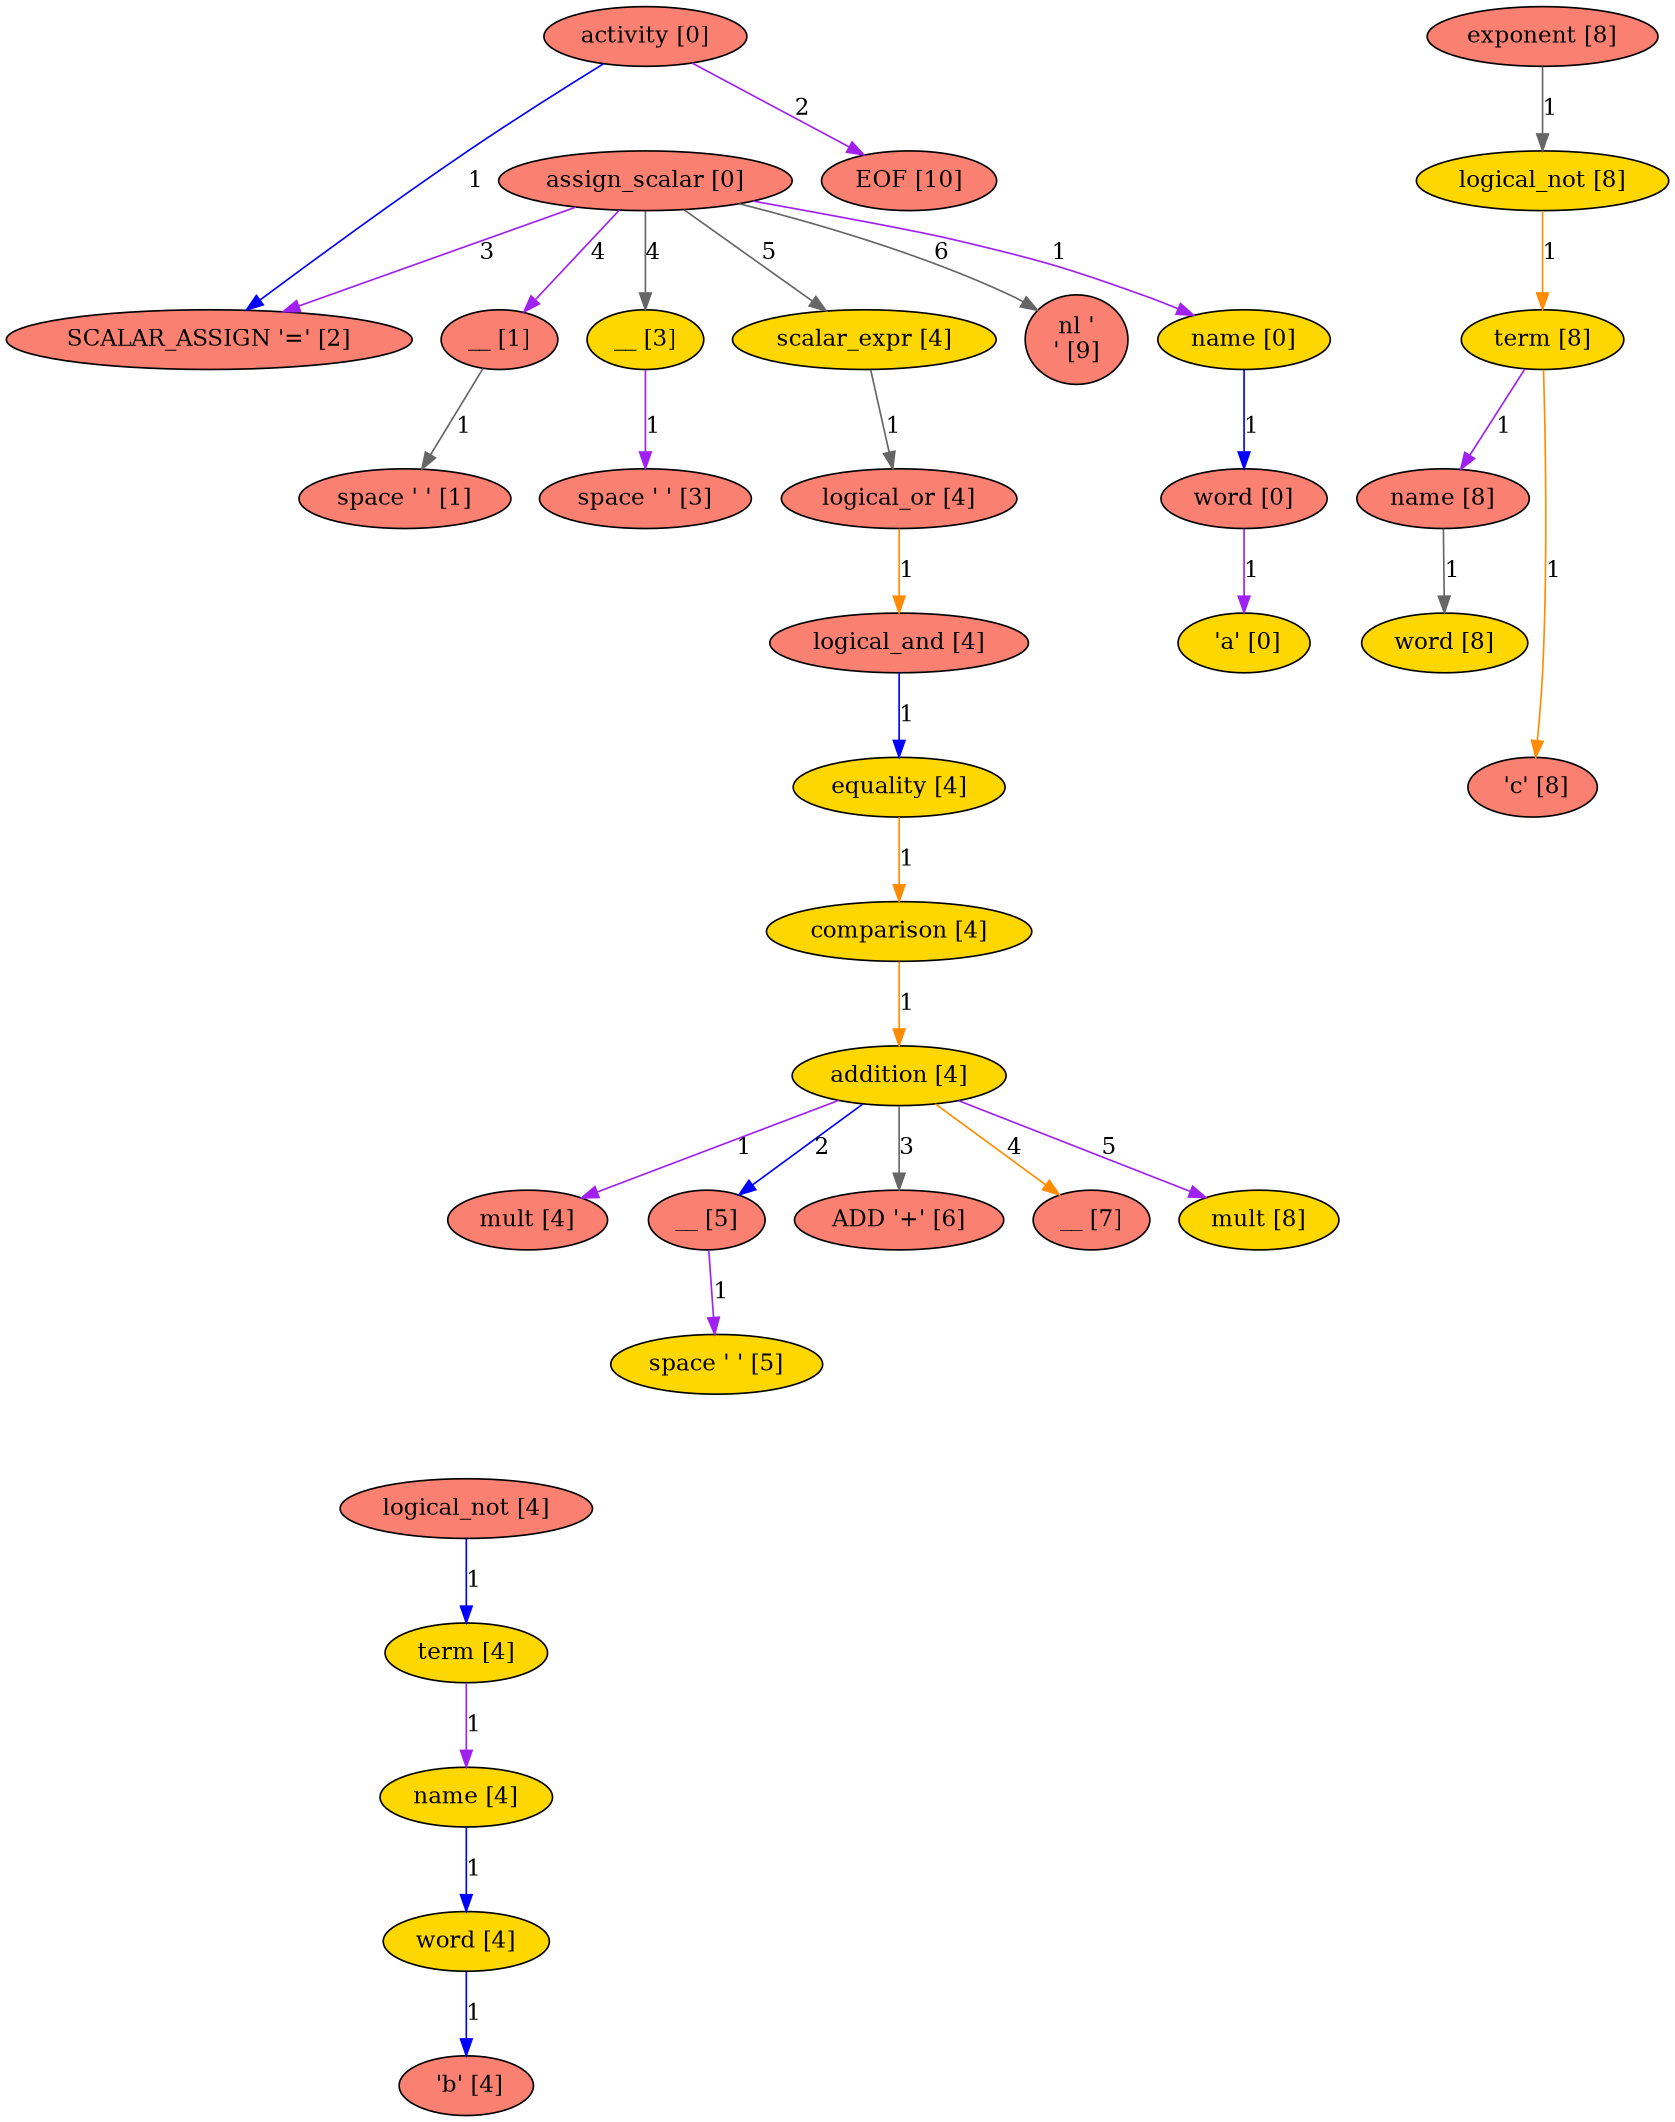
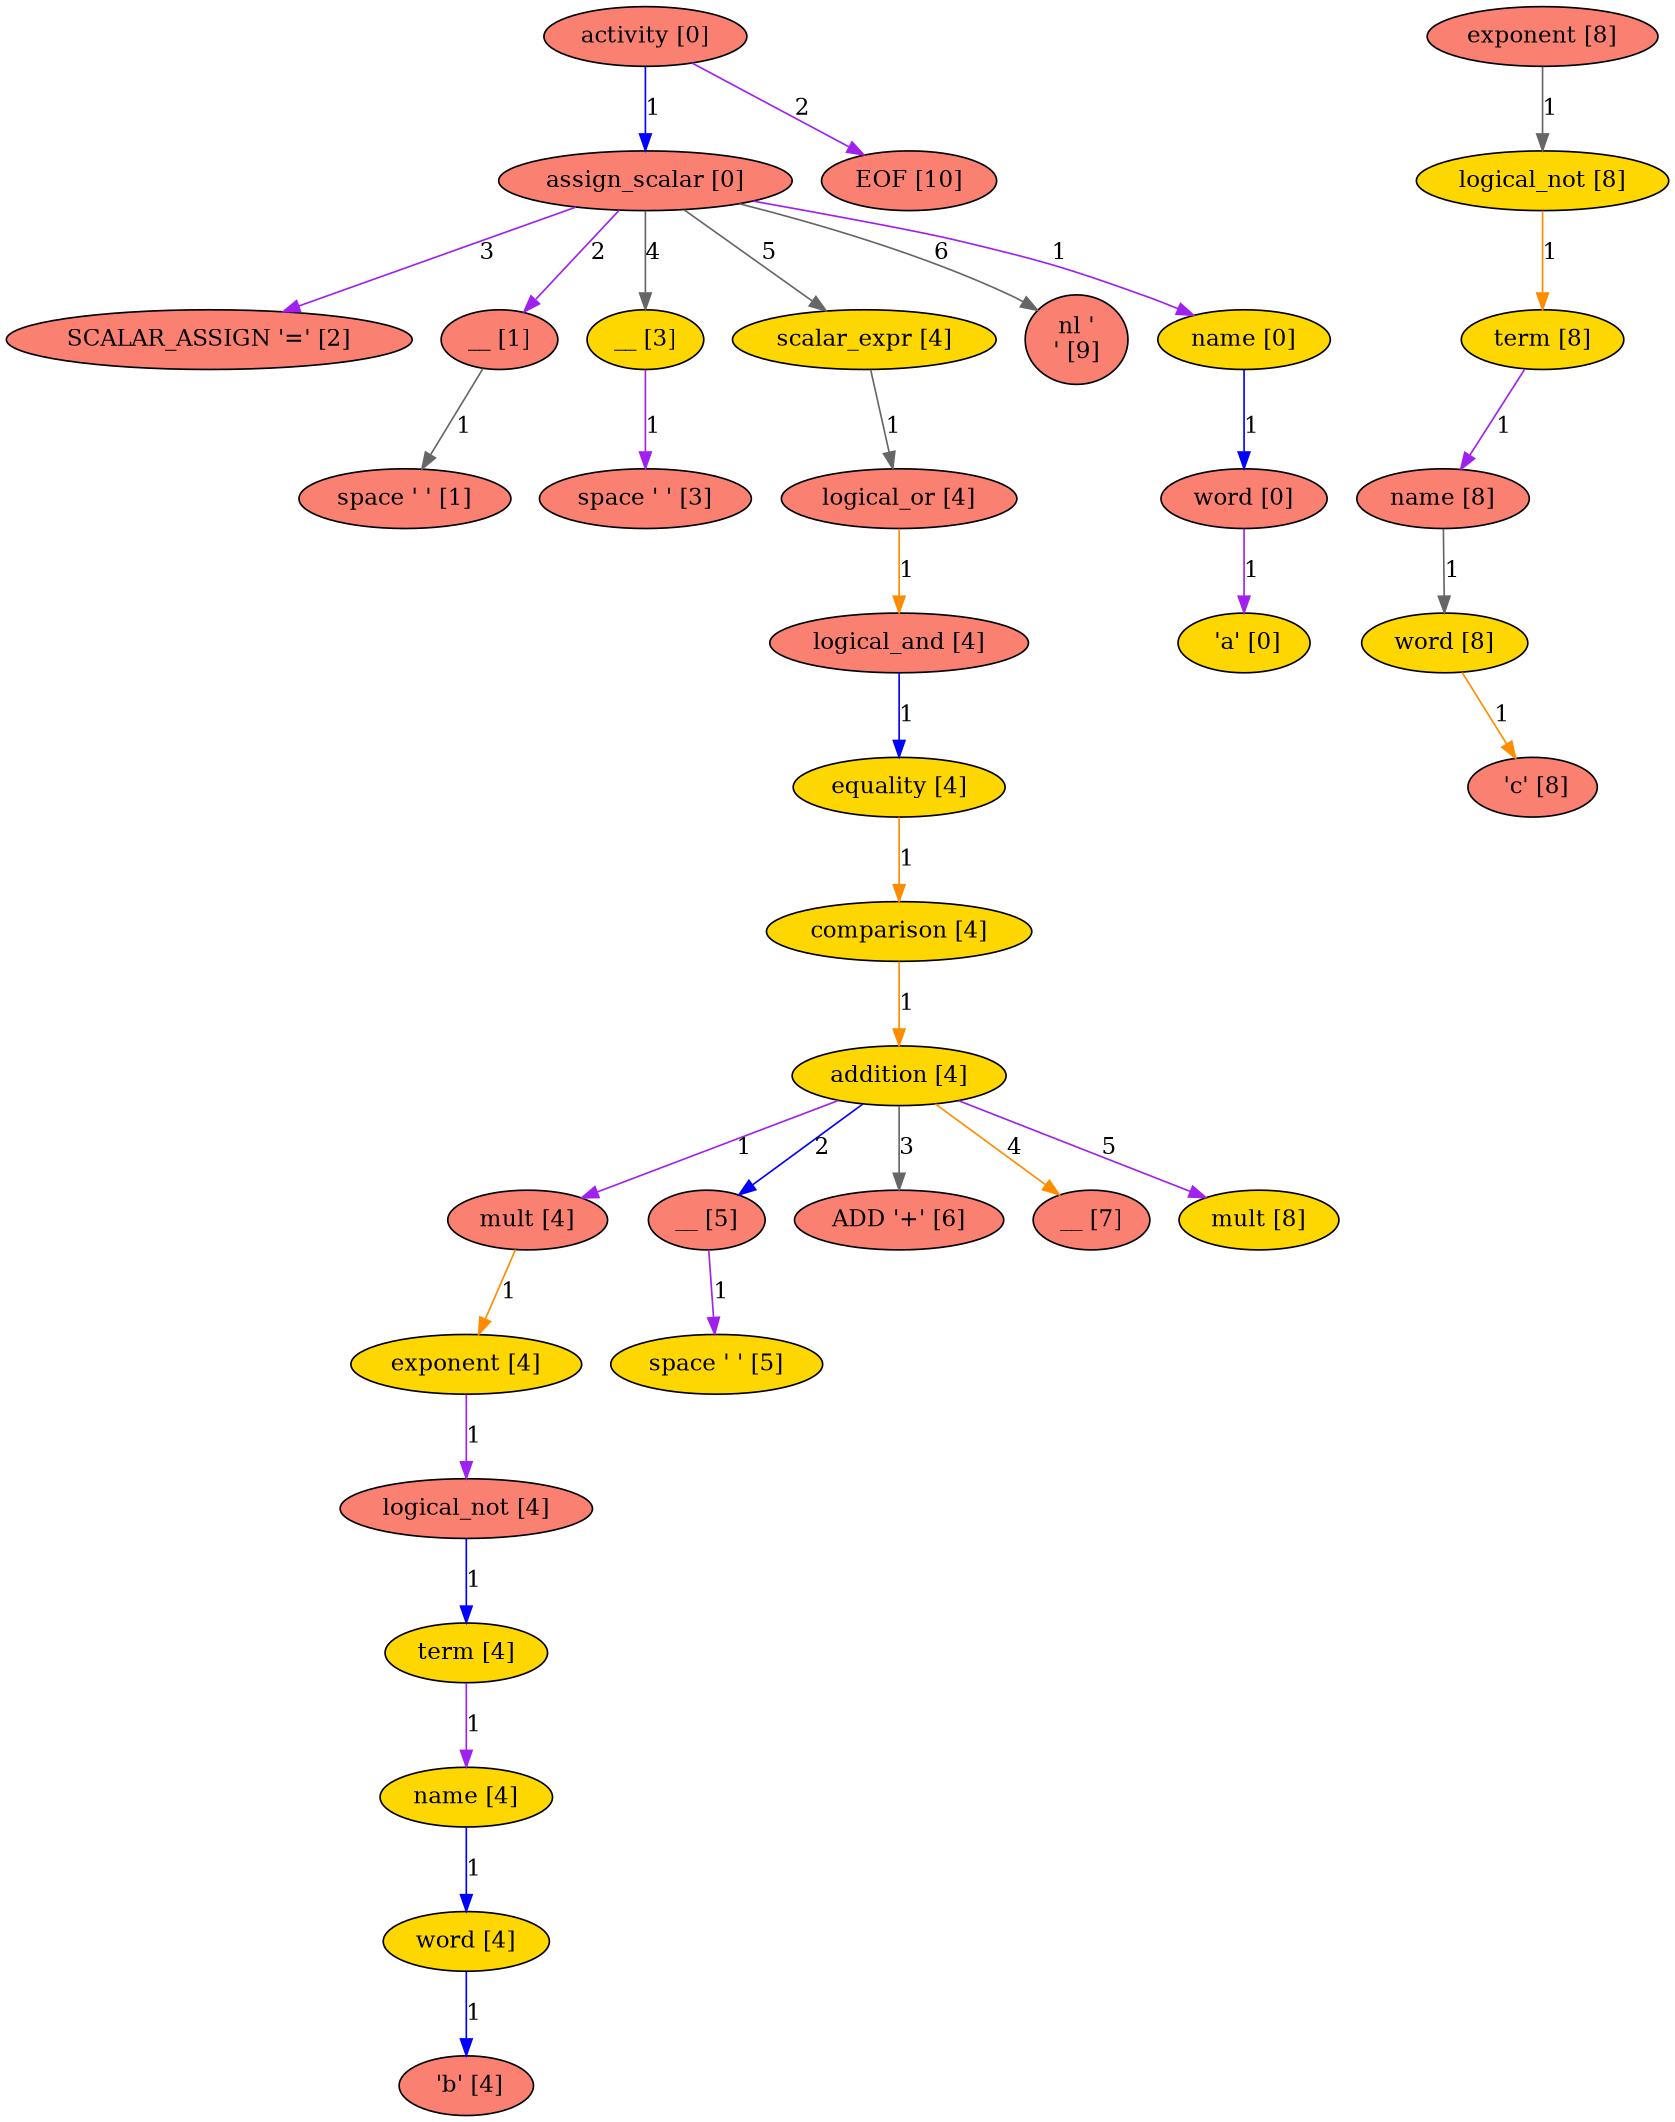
edge "activity [0]" -> "SCALAR_ASSIGN '=' [2]": now "activity [0]" -> "assign_scalar [0]"
edge "assign_scalar [0]" -> "__ [1]": label "4" -> "2"
edge "term [8]" -> "'c' [8]": now "word [8]" -> "'c' [8]"
node "exponent [4]": added
